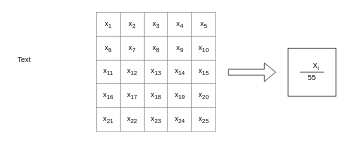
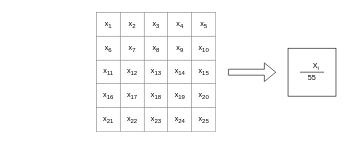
node "Text": removed
